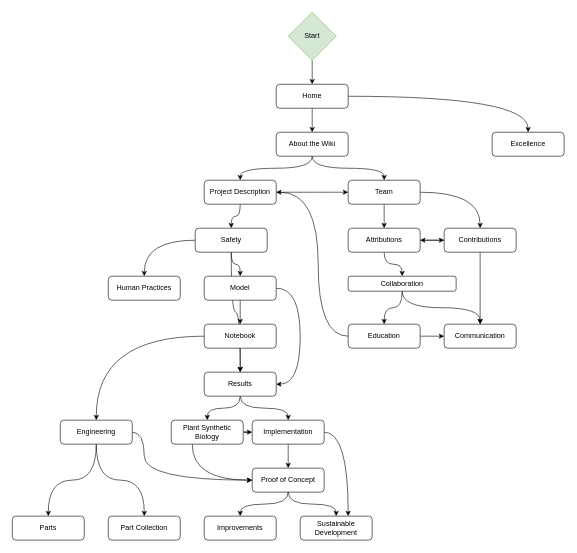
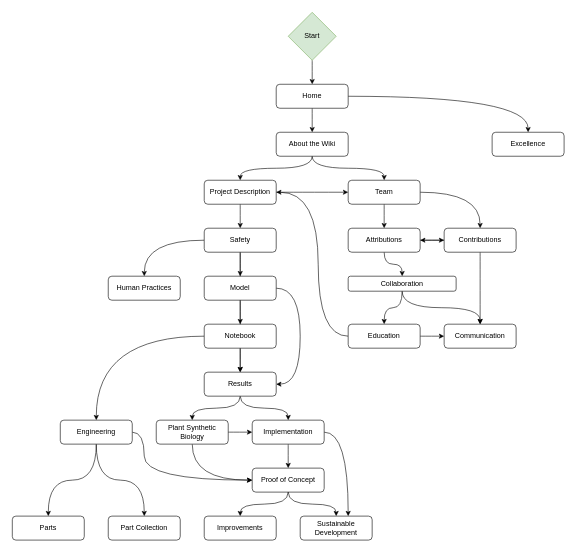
node "Safety": moved (231, 240) -> (240, 240)
node "Plant Synthetic Biology": moved (207, 432) -> (192, 432)
